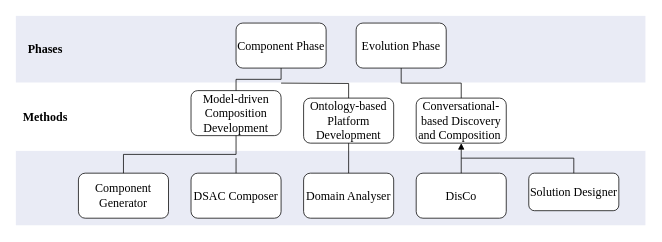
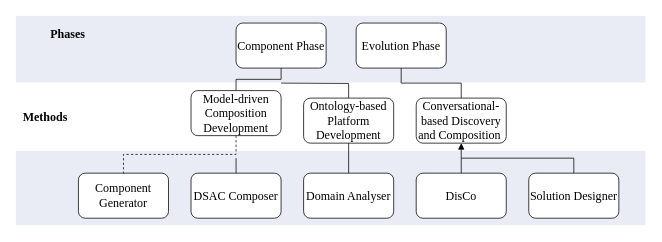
node "Phases": moved (45, 49) -> (68, 34)
edge "Model-driven Composition Development" -- "Component Generator": style solid -> dashed
node "Solution Designer": size 90x38 -> 90x45
